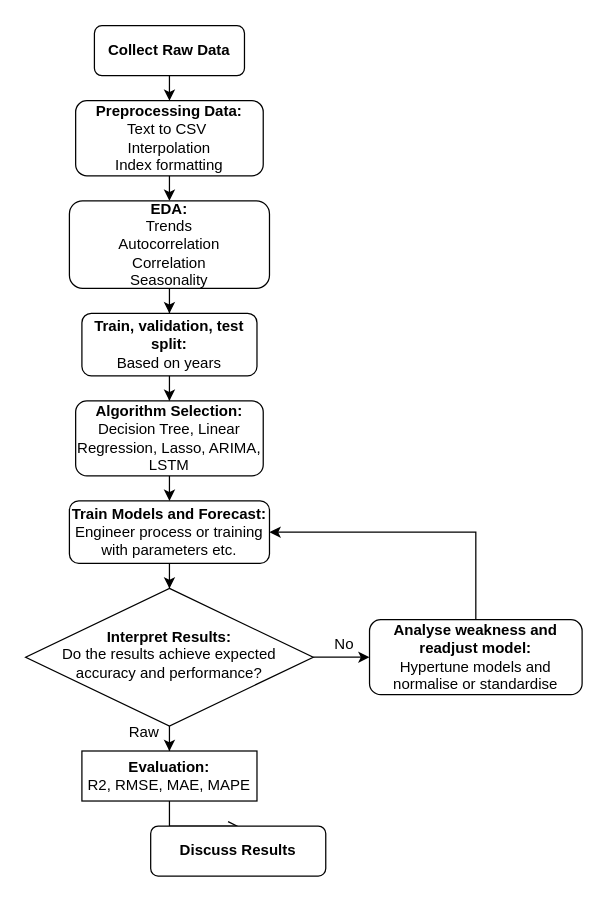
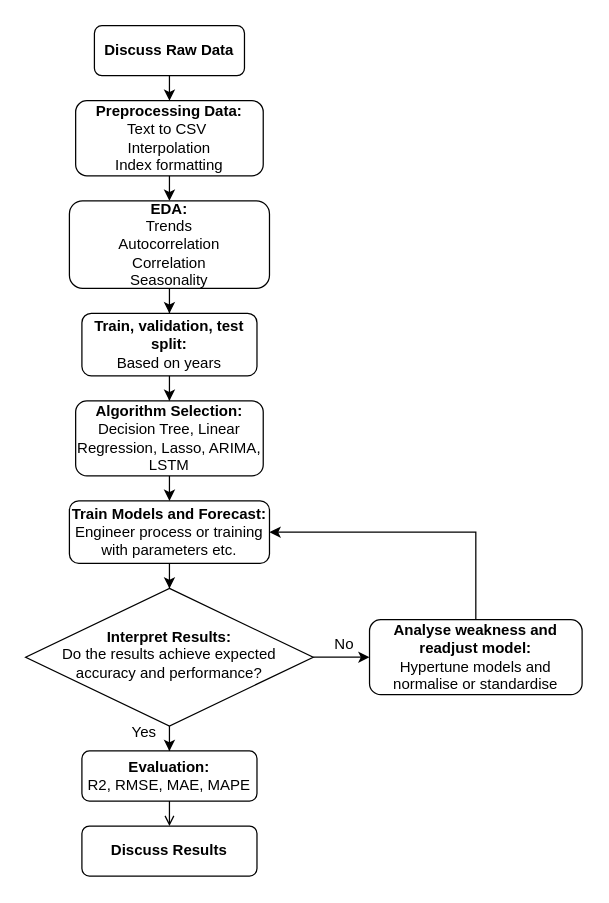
node "Collect Raw Data": label "Collect Raw Data" -> "Discuss Raw Data"
node "Raw": label "Raw" -> "Yes"
node "Evaluation: R2, RMSE, MAE, MAPE": shape rectangle -> rounded rectangle
node "Discuss Results": moved (238, 851) -> (169, 851)
